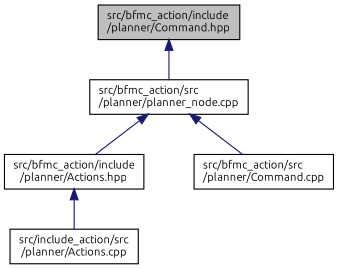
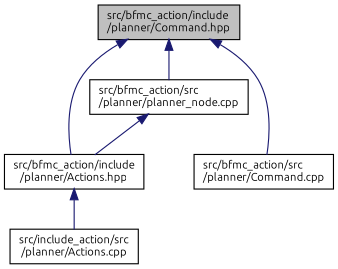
edge "src/bfmc_action/include /planner/Actions.hpp" -> "src/bfmc_action/include /planner/Command.hpp": added
edge "src/bfmc_action/src /planner/Command.cpp" -> "src/bfmc_action/src /planner/planner_node.cpp": now "src/bfmc_action/src /planner/Command.cpp" -> "src/bfmc_action/include /planner/Command.hpp"
